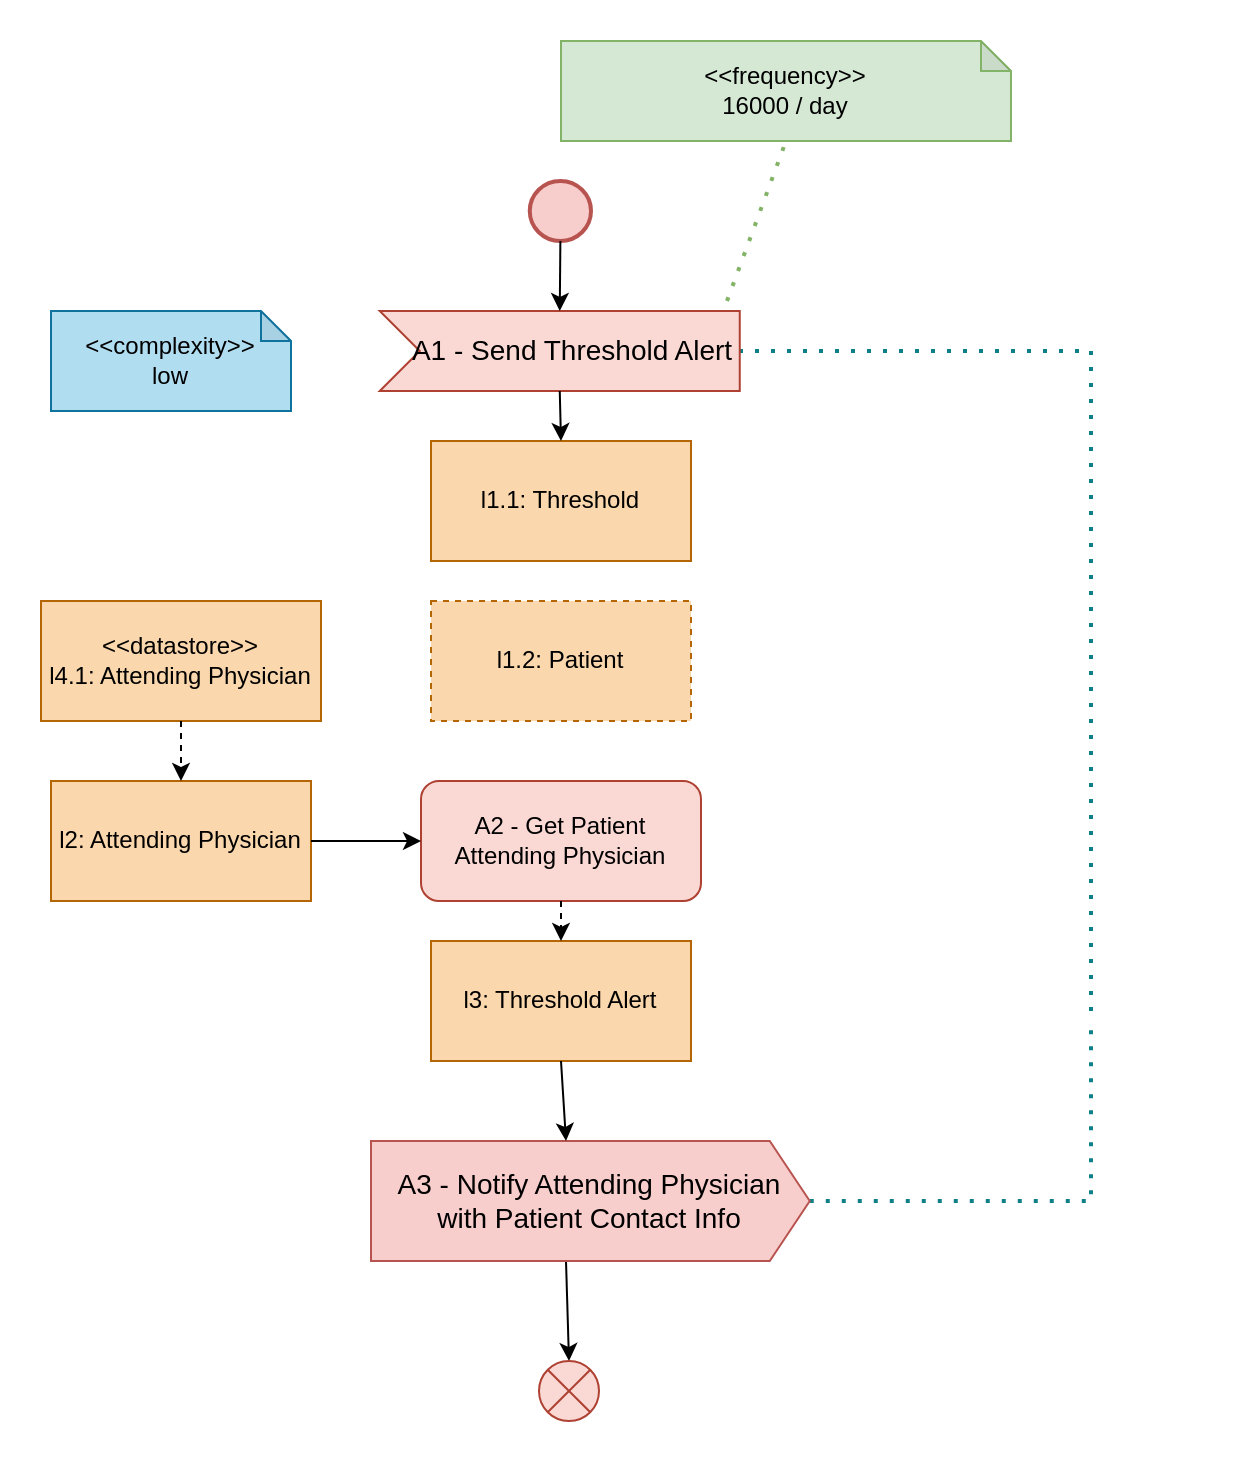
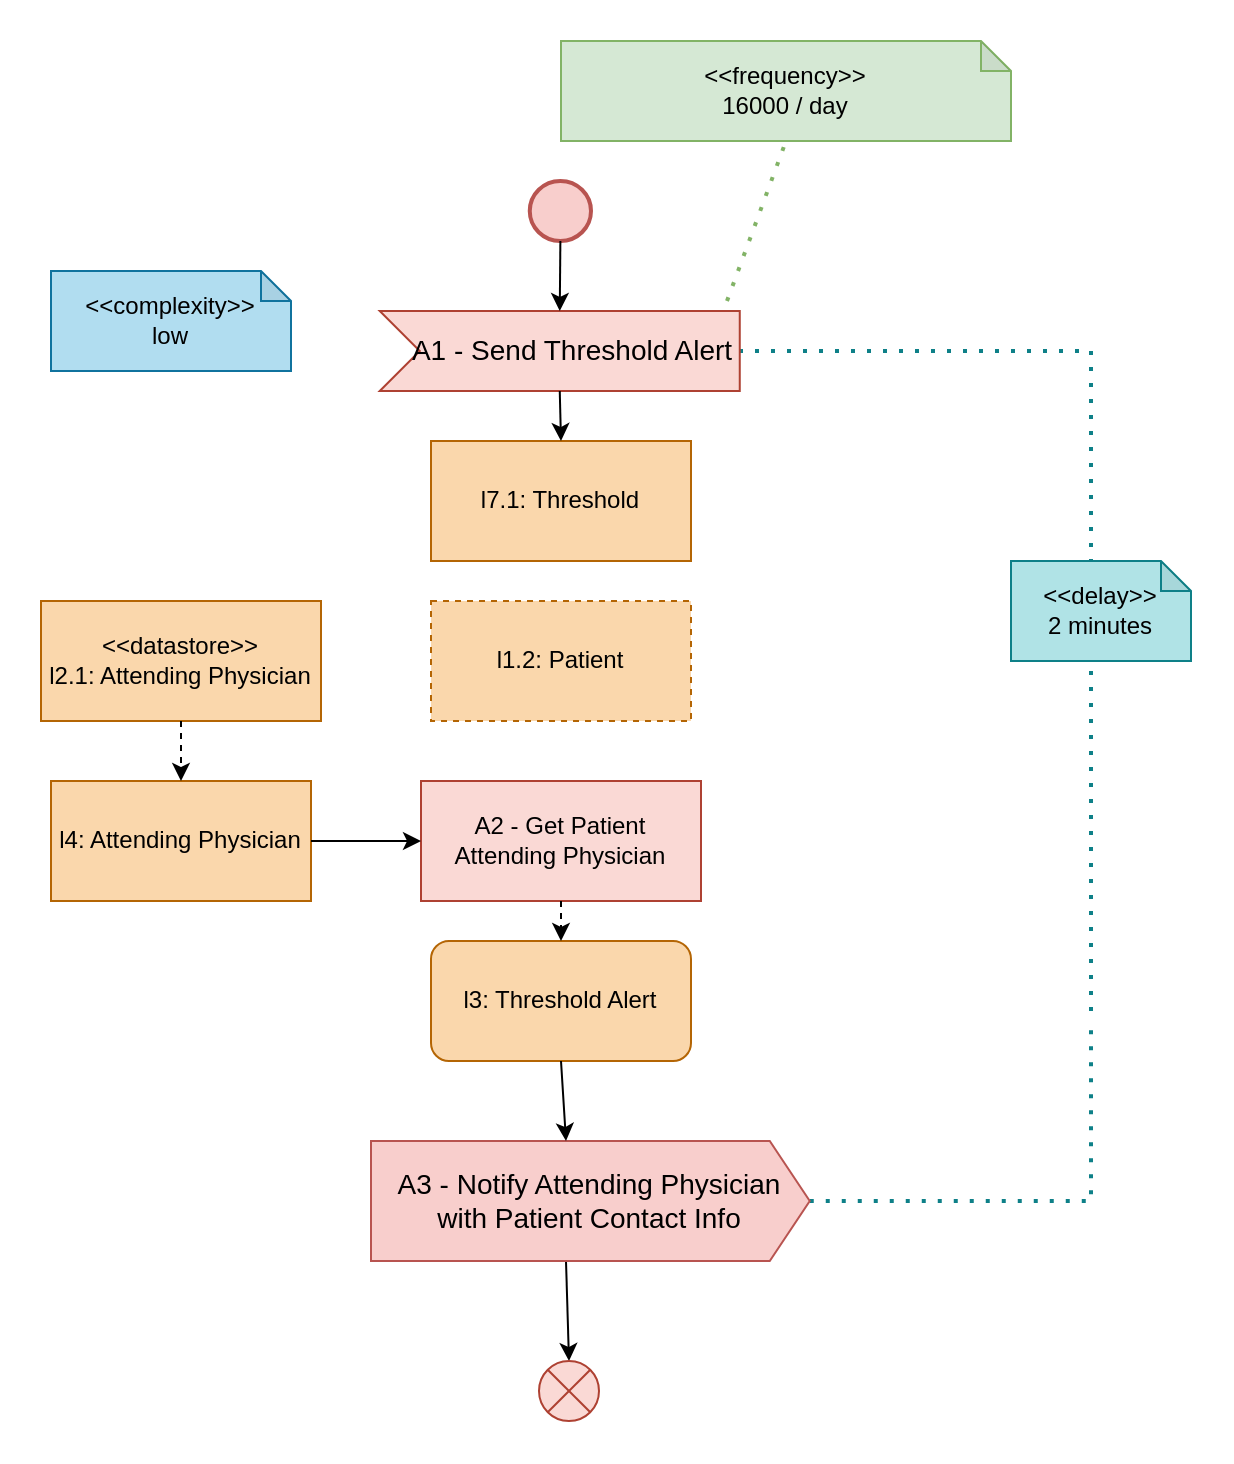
node "<<complexity>> low": moved (171, 361) -> (171, 321)
node "l1.1: Threshold": label "l1.1: Threshold" -> "l7.1: Threshold"
node "<<delay>> 2 minutes": added
node "<<datastore>> l4.1: Attending Physician": label "<<datastore>> l4.1: Attending Physician" -> "<<datastore>> l2.1: Attending Physician"
node "l2: Attending Physician": label "l2: Attending Physician" -> "l4: Attending Physician"
node "A2 - Get Patient Attending Physician": shape rounded rectangle -> rectangle
node "l3: Threshold Alert": shape rectangle -> rounded rectangle
